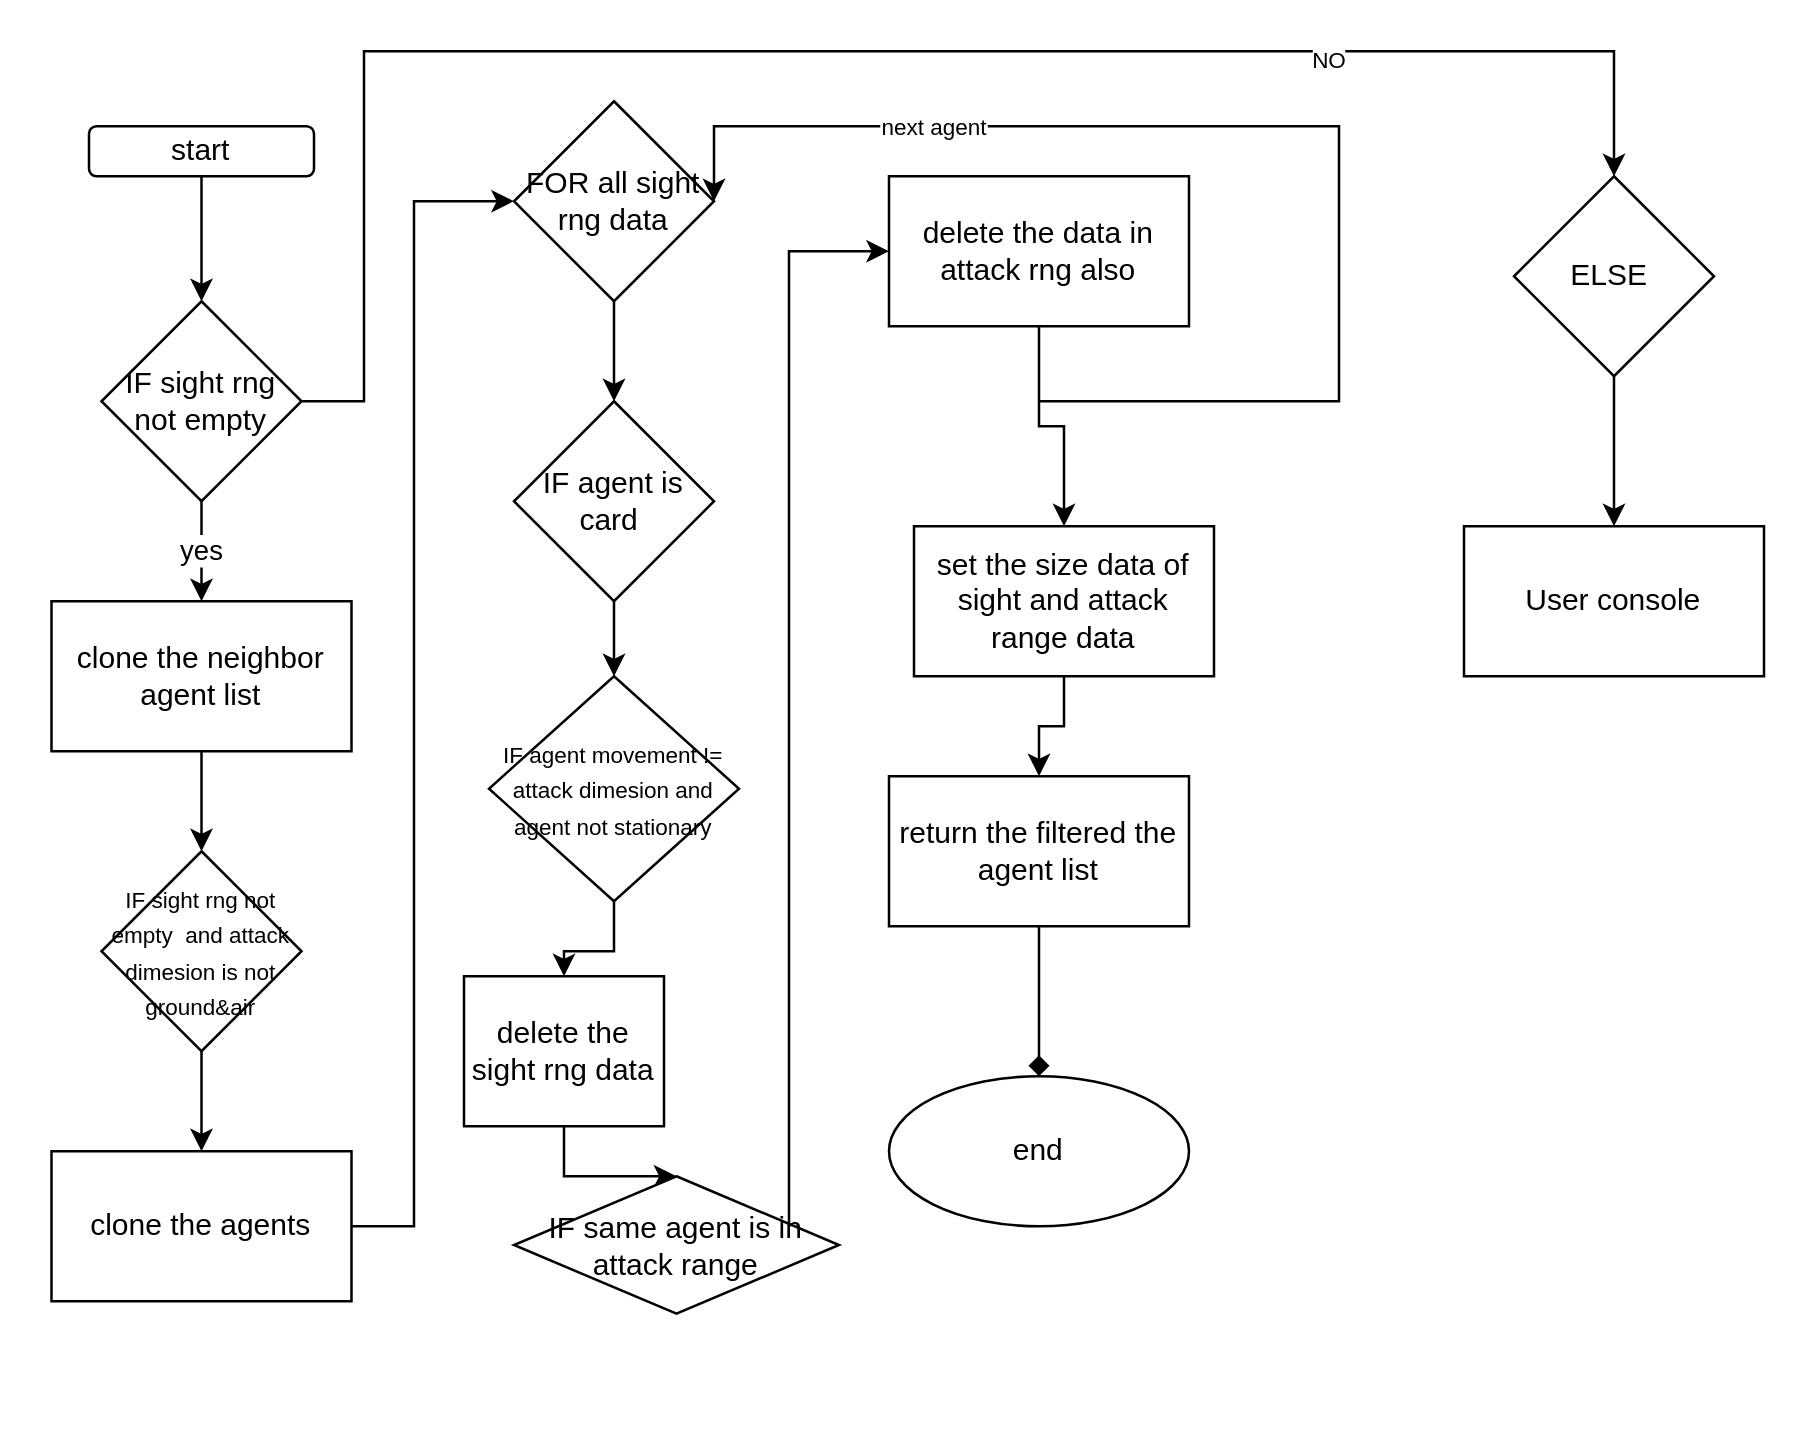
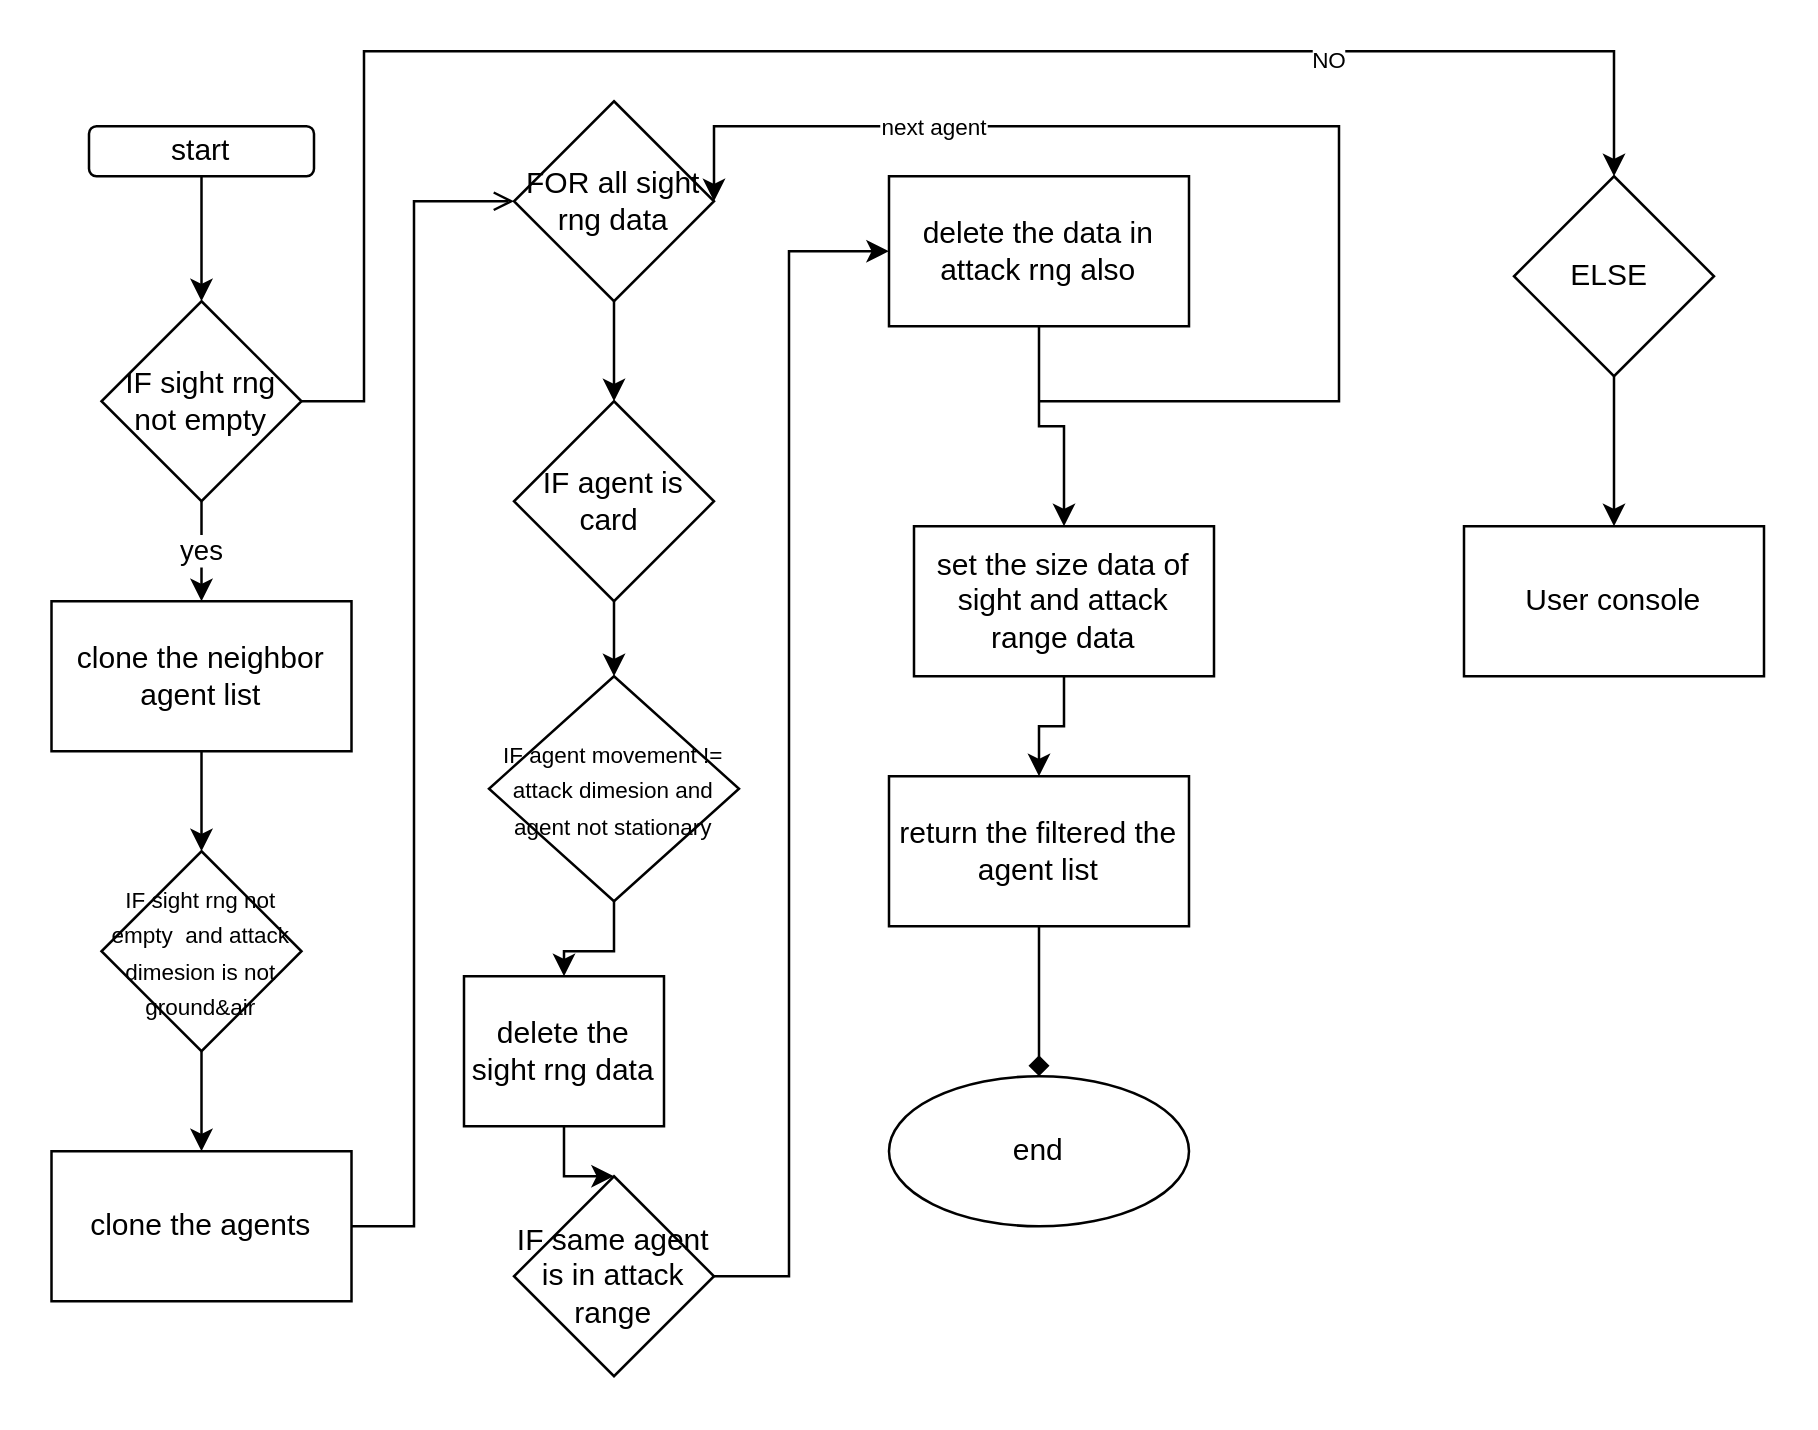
edge "clone the agents" -> "FOR all sight rng data": arrowhead classic -> open
node "IF same agent is in attack range": size 325x138 -> 200x200
